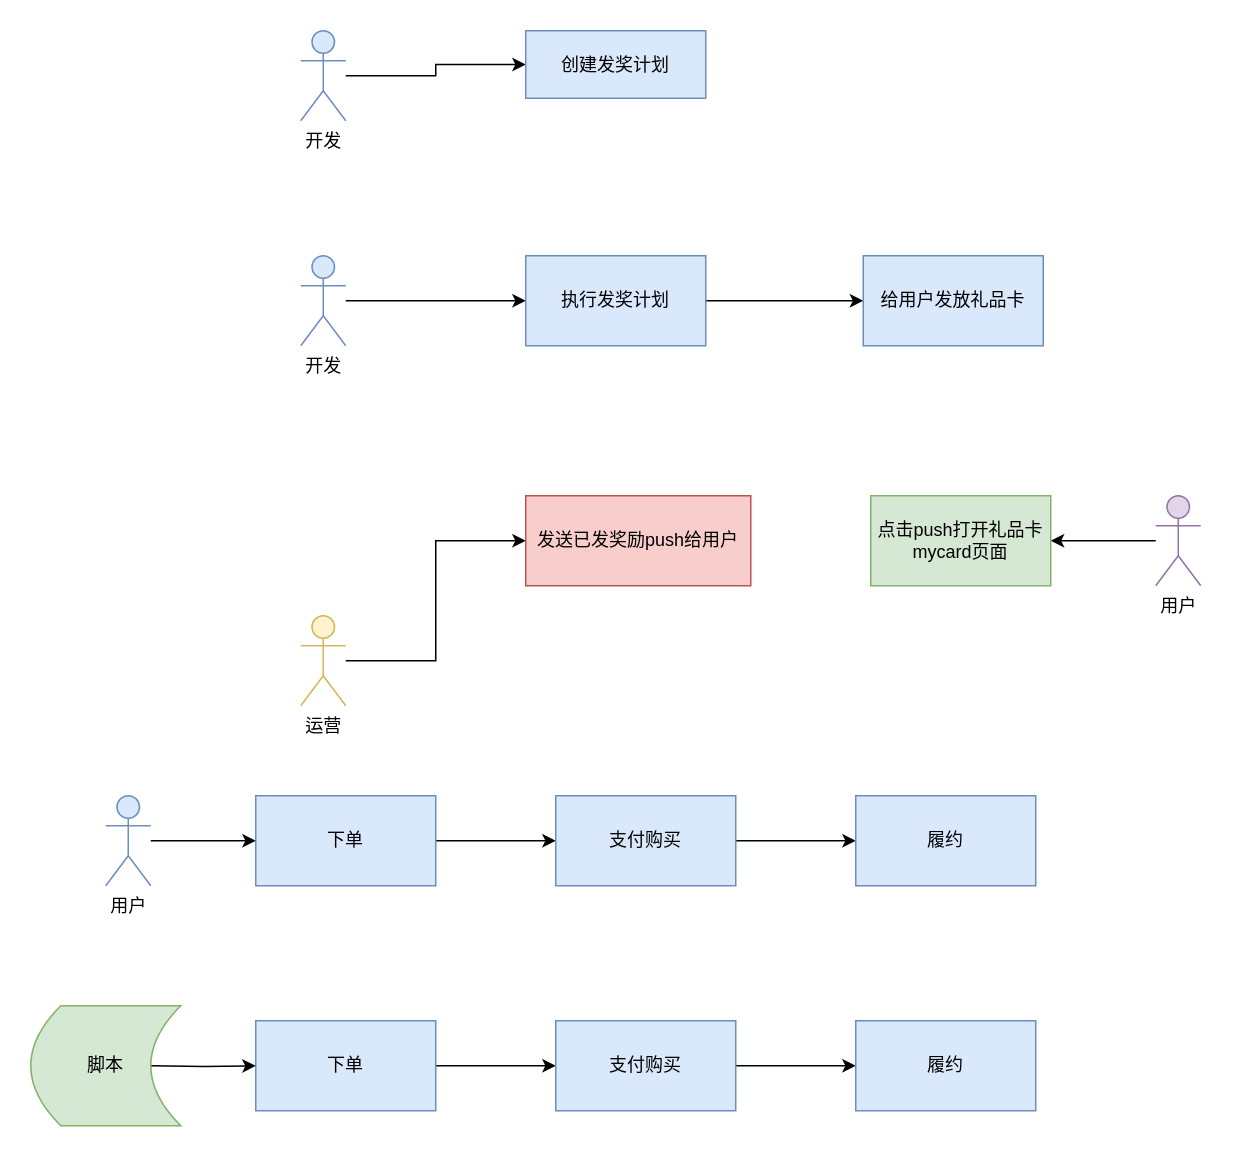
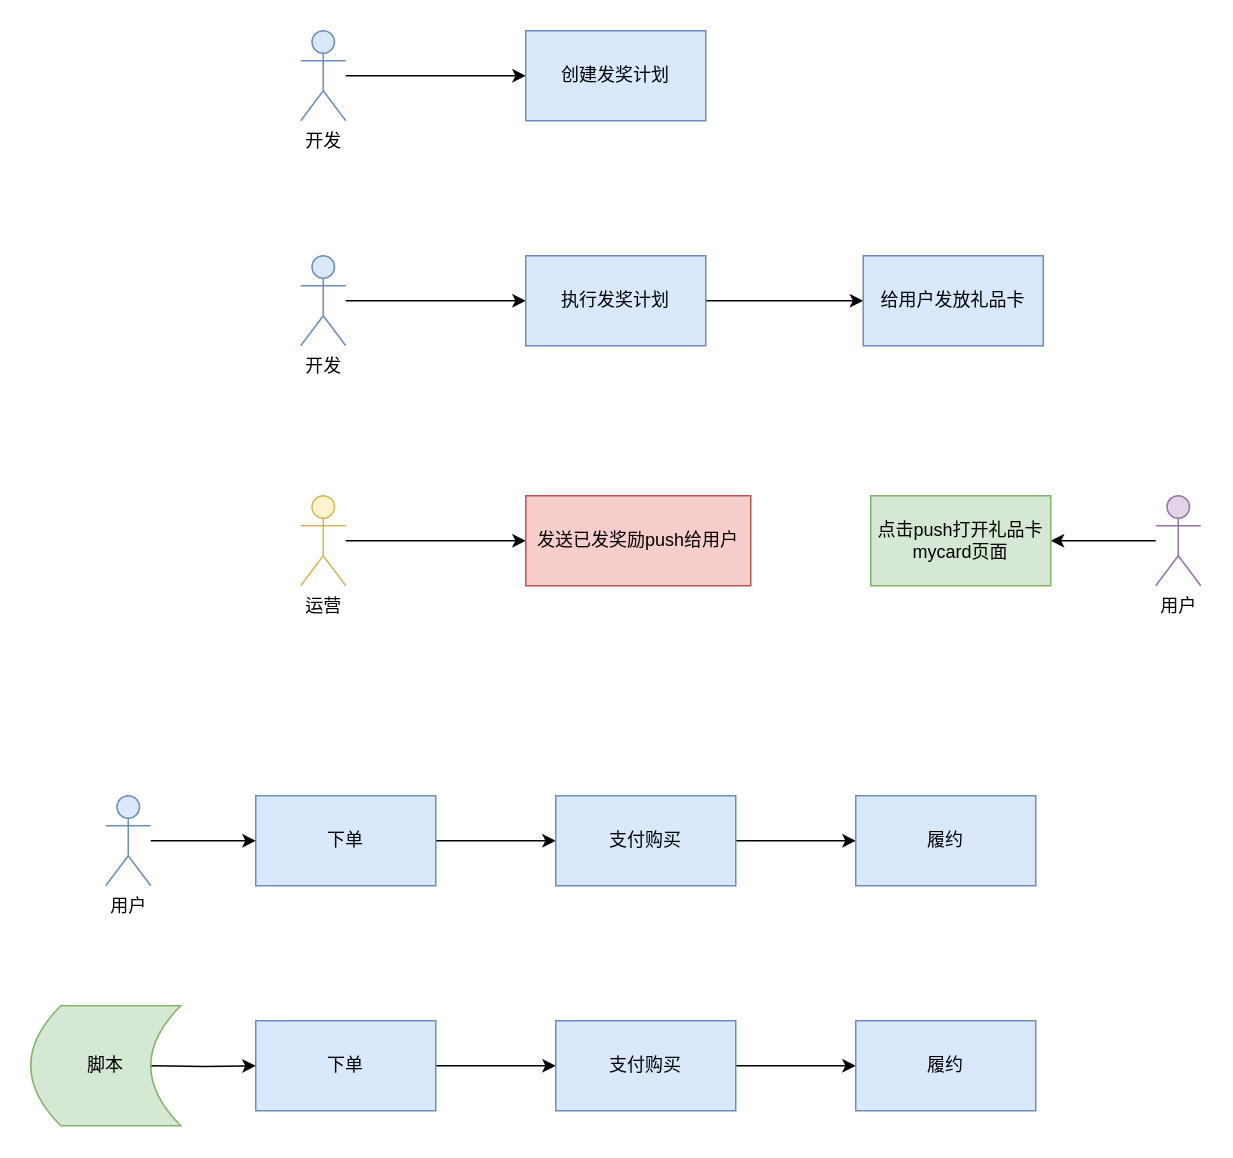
node "创建发奖计划": size 180x68 -> 180x90
node "运营": moved (323, 661) -> (323, 541)
